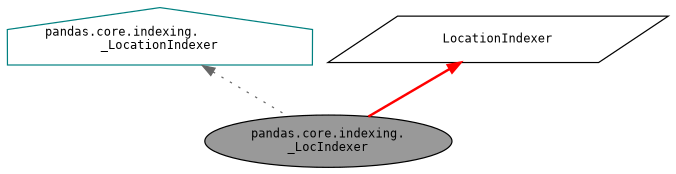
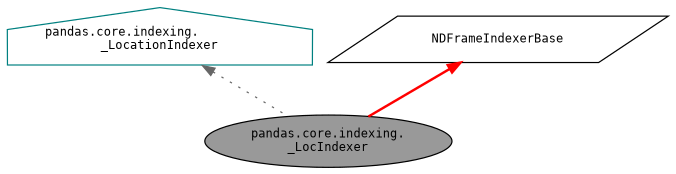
node "LocationIndexer": label "LocationIndexer" -> "NDFrameIndexerBase"
